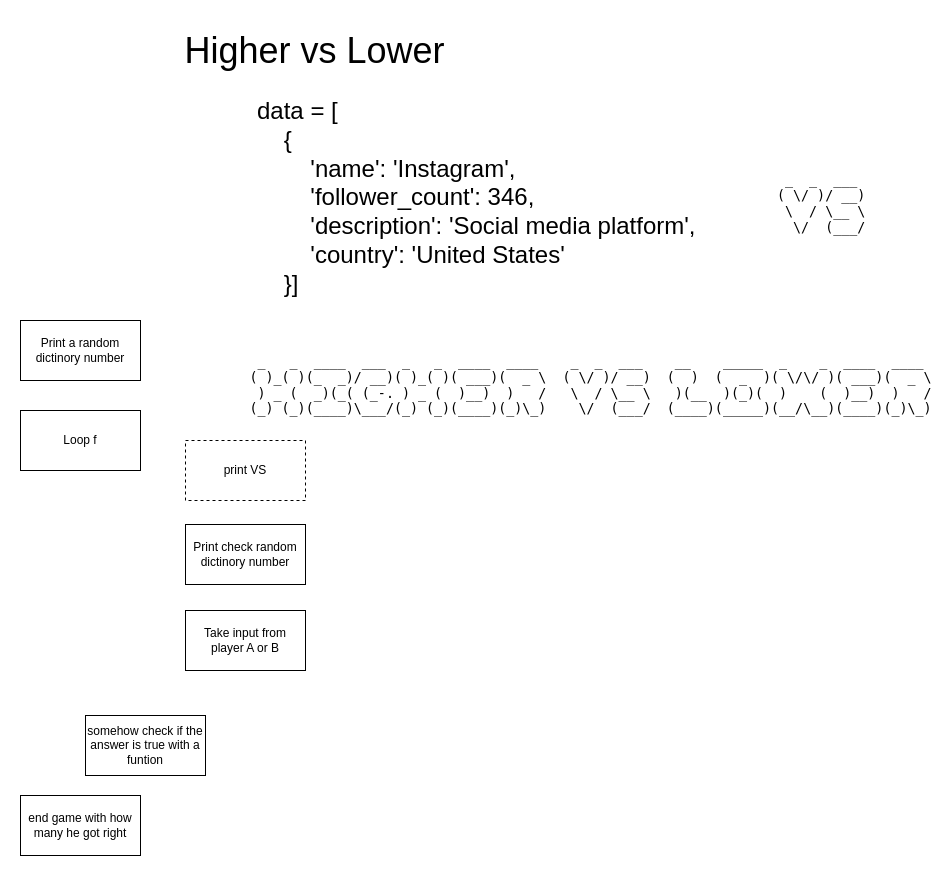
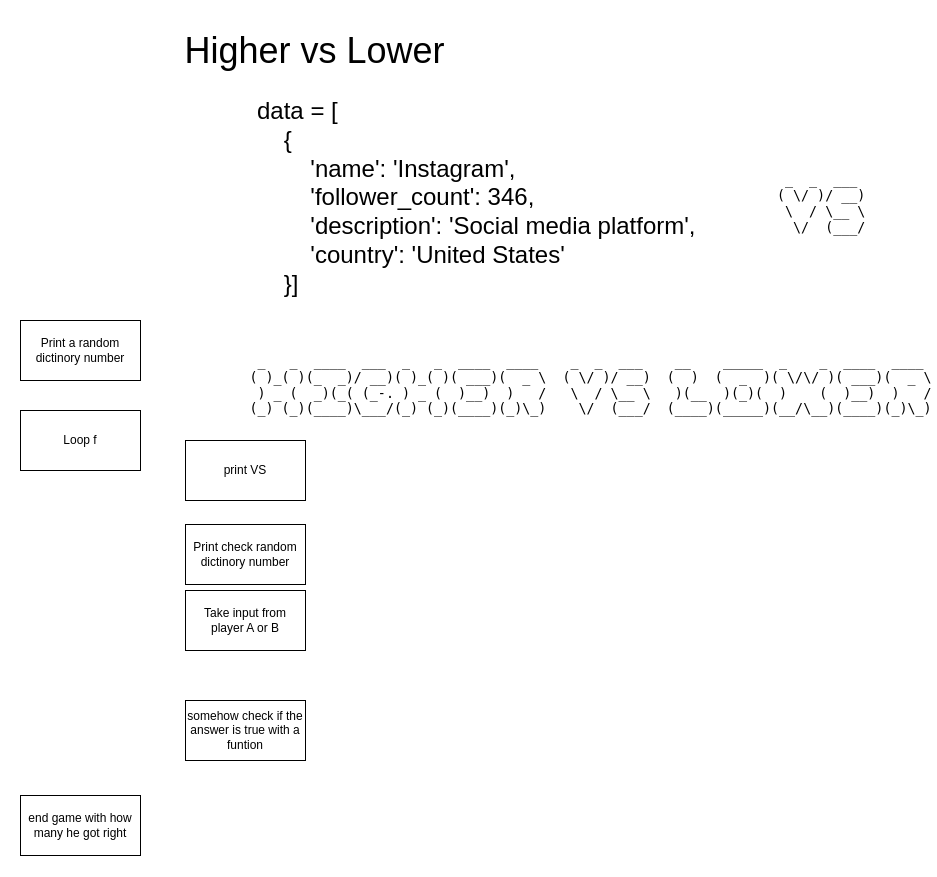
node "print VS": style dashed -> solid
node "Take input from player A or B": moved (246, 641) -> (246, 621)
node "somehow check if the answer is true with a funtion": moved (146, 746) -> (246, 731)
